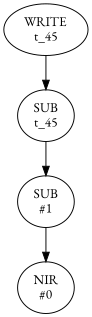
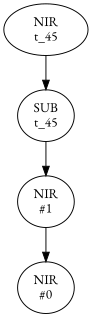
node "WRITE t_45": label "WRITE t_45" -> "NIR t_45"
node "SUB #1": label "SUB #1" -> "NIR #1"
